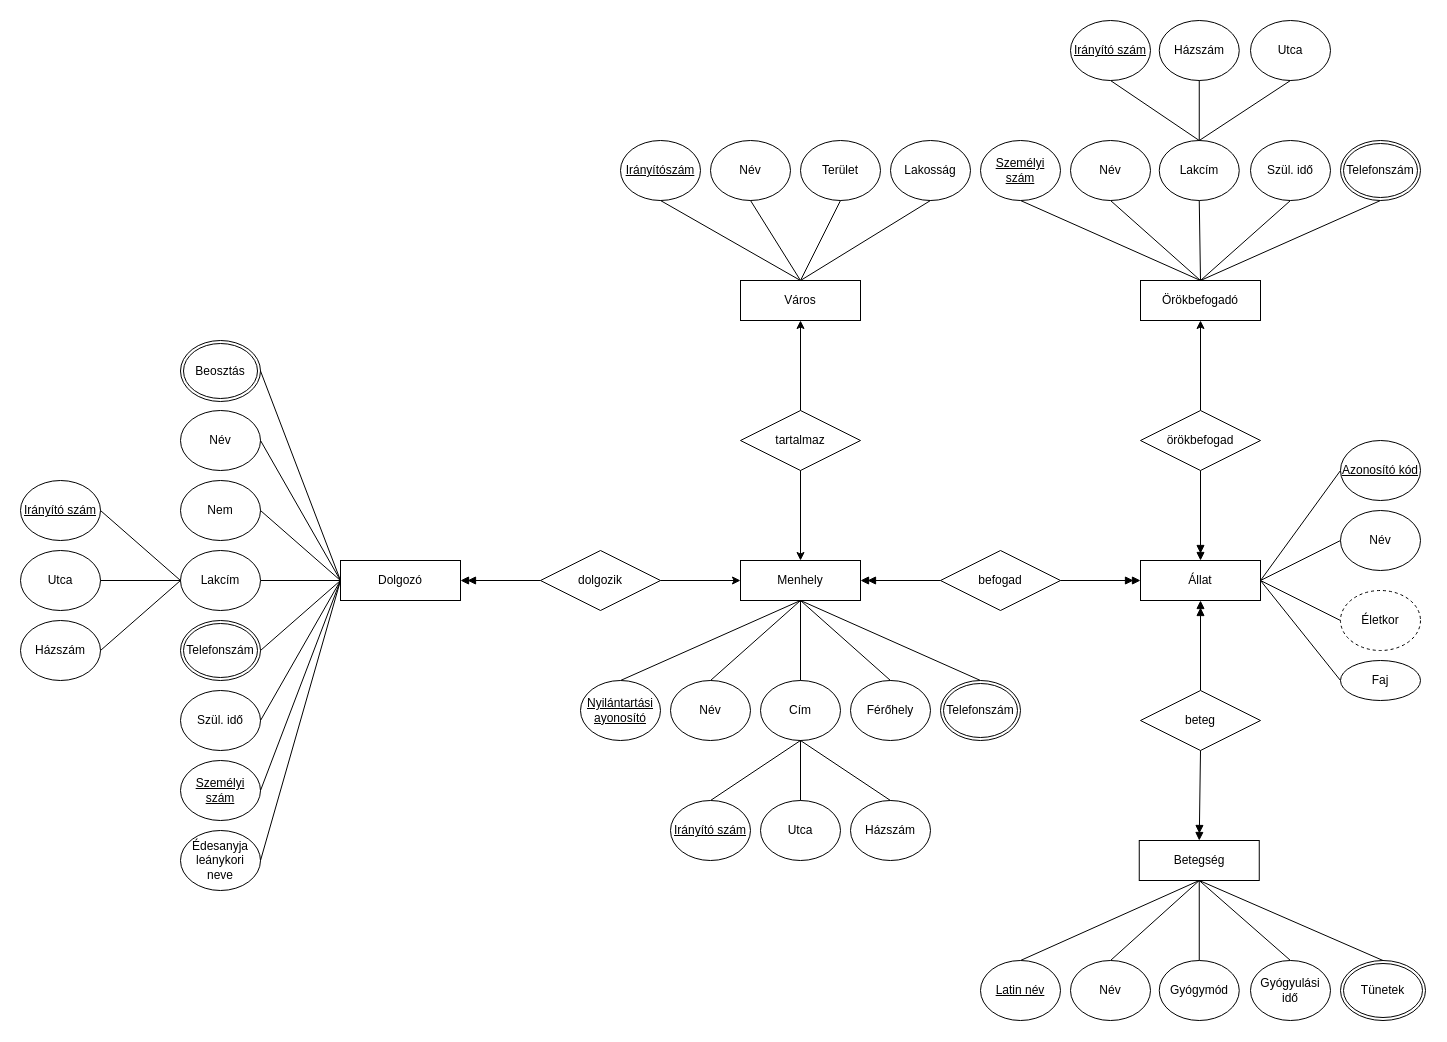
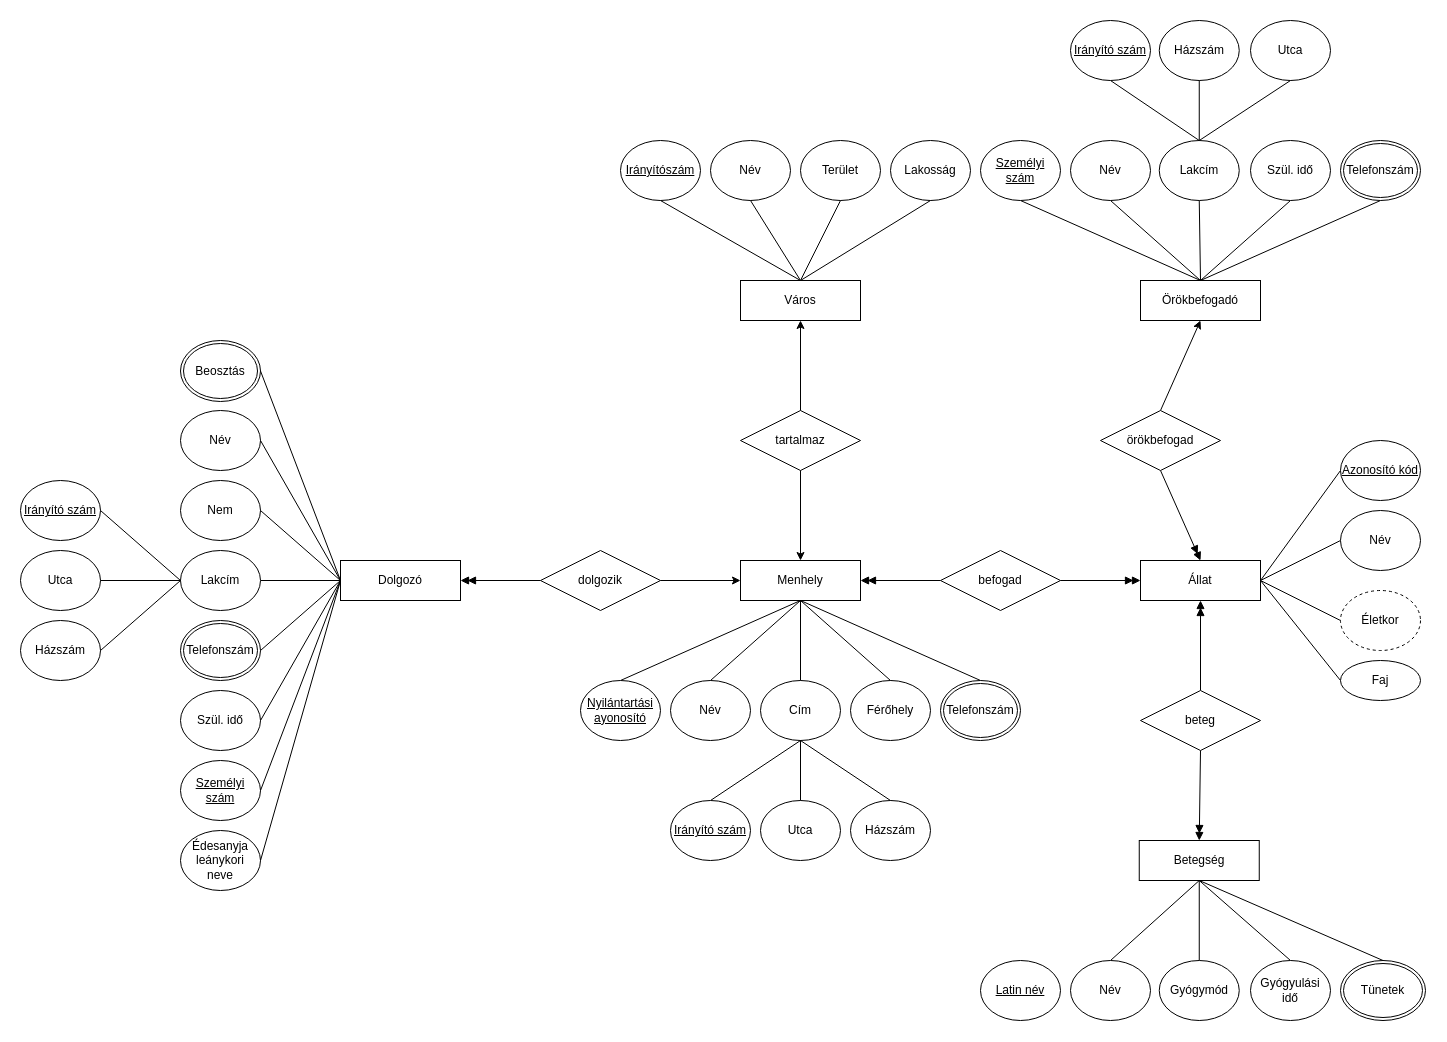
node "örökbefogad": moved (1201, 441) -> (1161, 441)
edge "Betegség" -- "Latin név": removed
